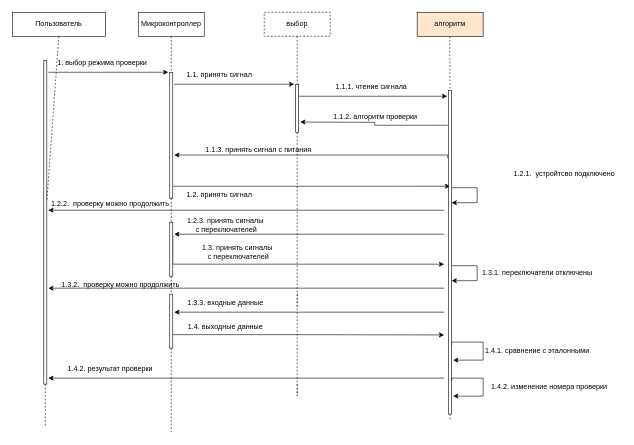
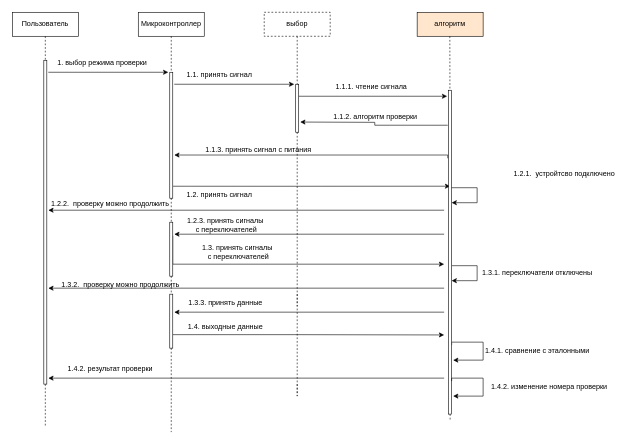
node "Пользователь": size 93x24 -> 66x24
node "1.3.3. входные данные": label "1.3.3. входные данные" -> "1.3.3. принять данные"
